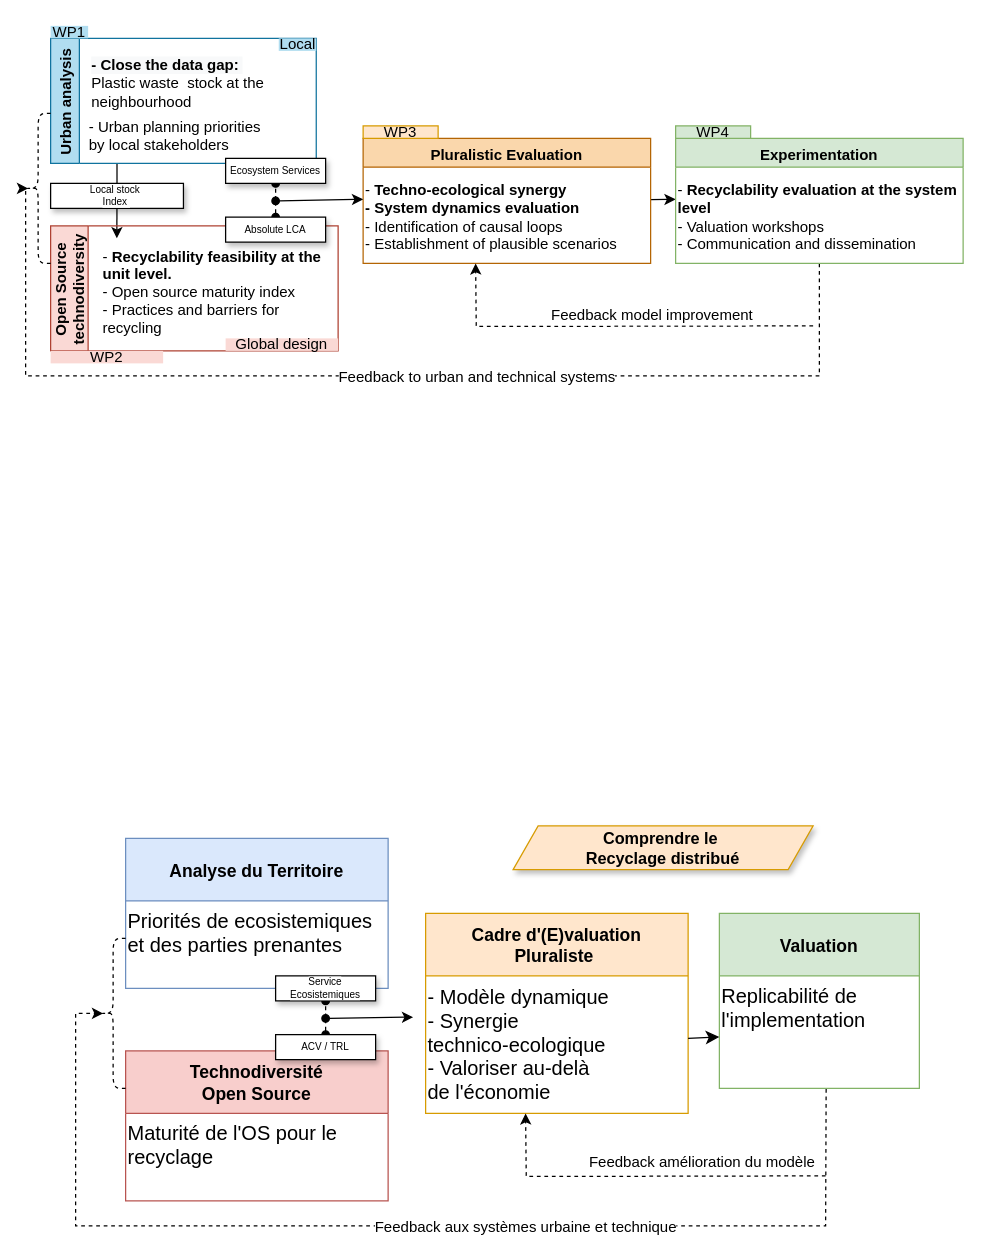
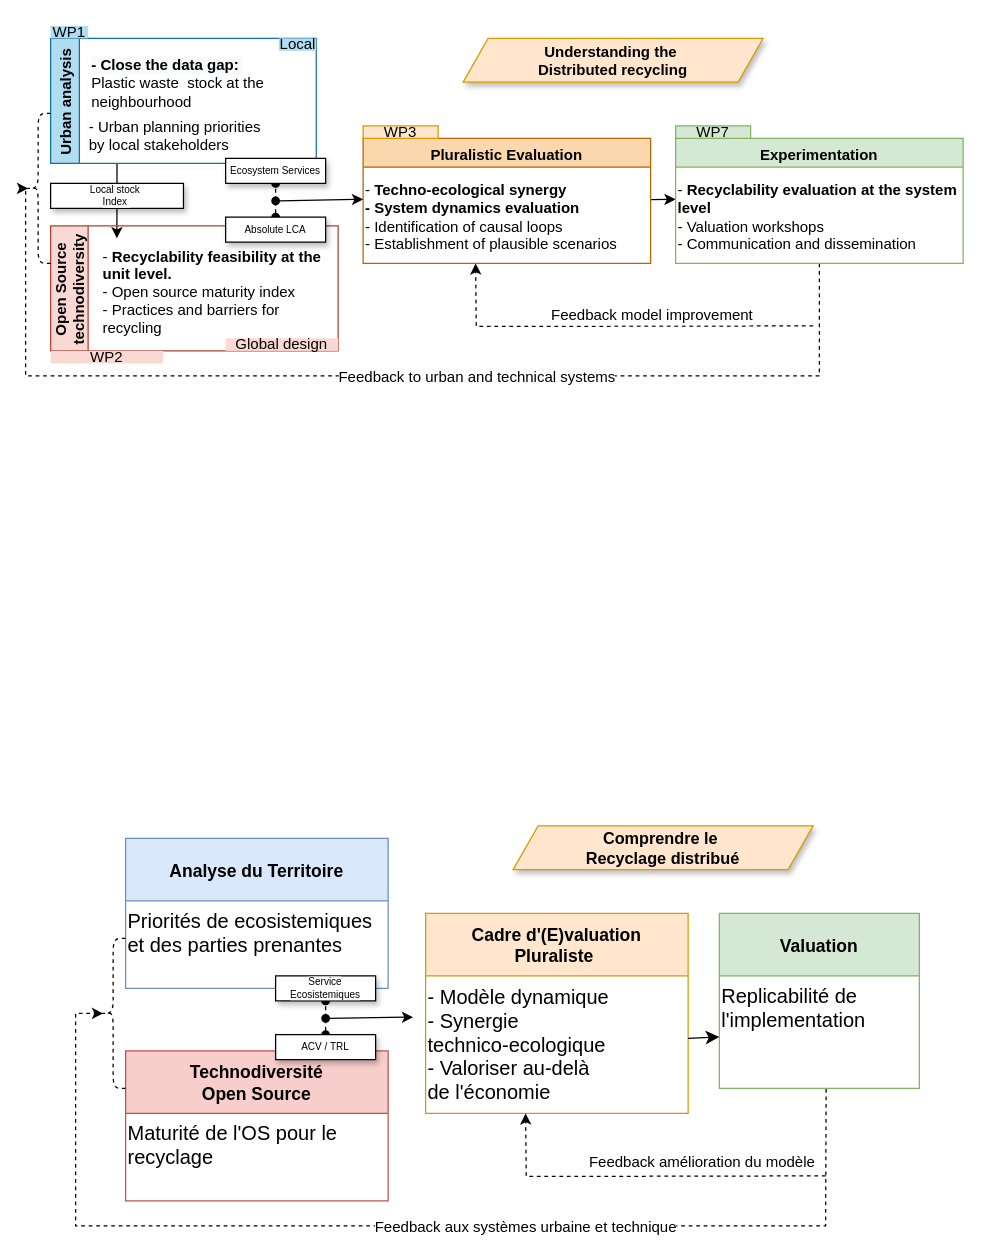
node "Understanding the Distributed recycling": added
node "WP4": label "WP4" -> "WP7"
